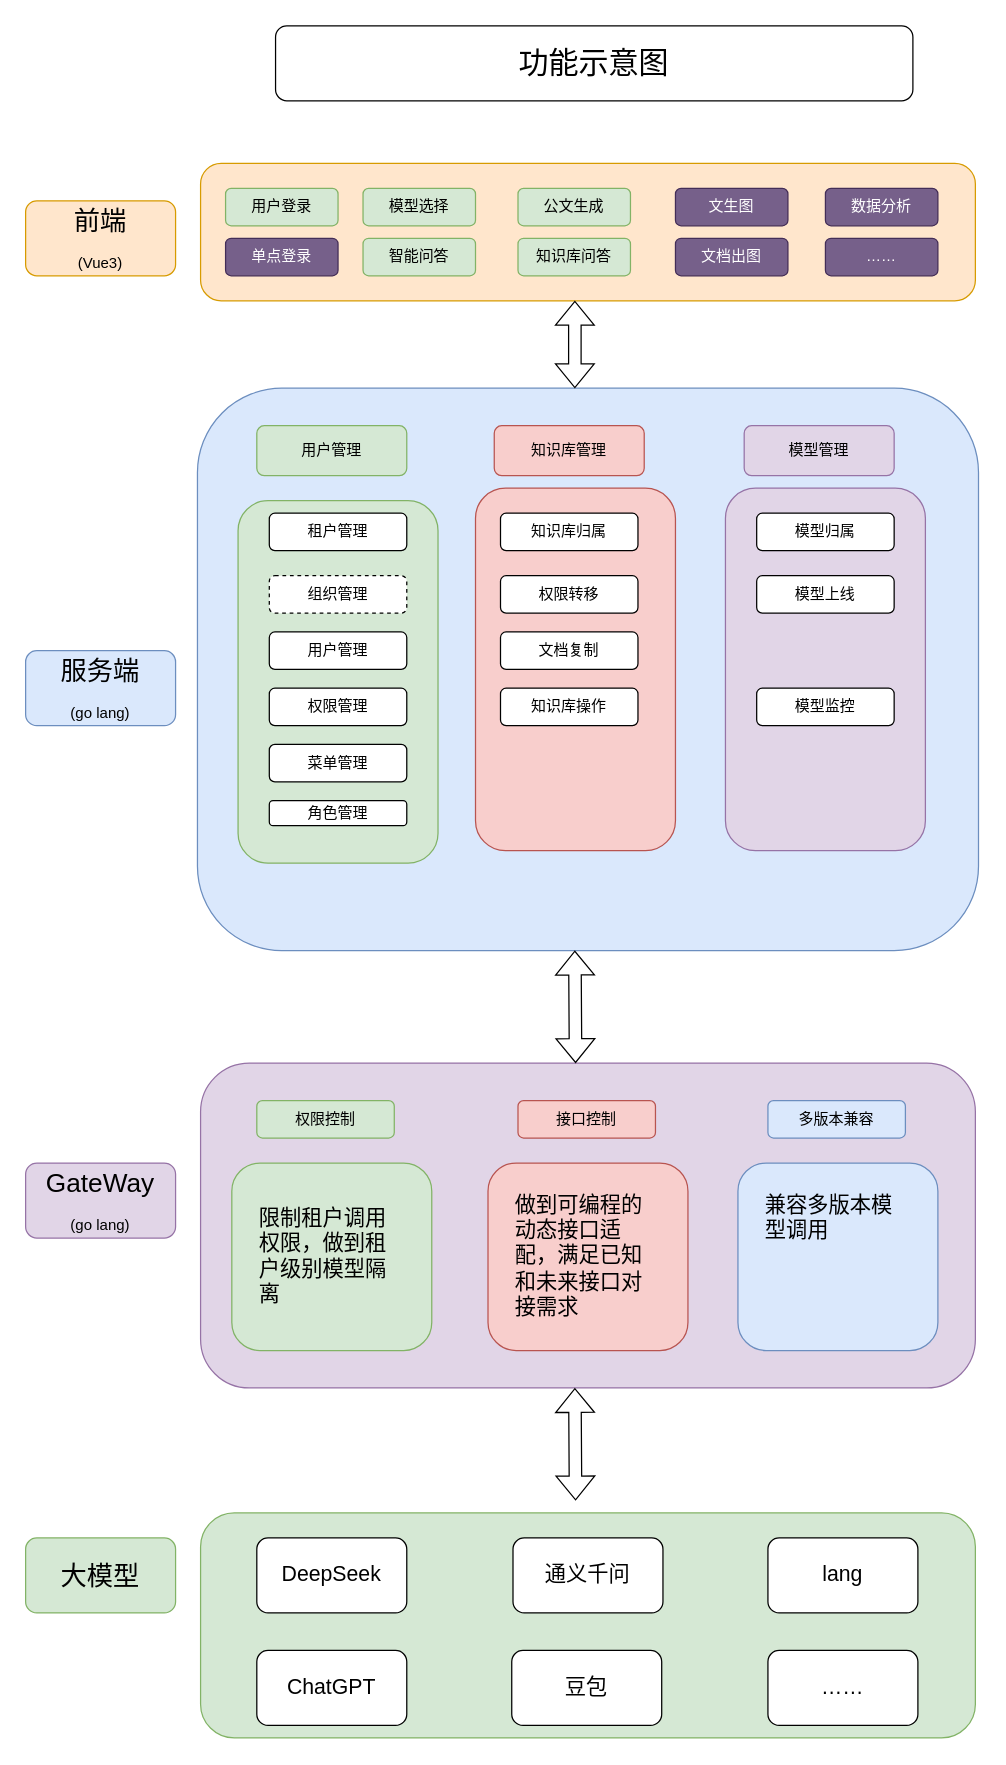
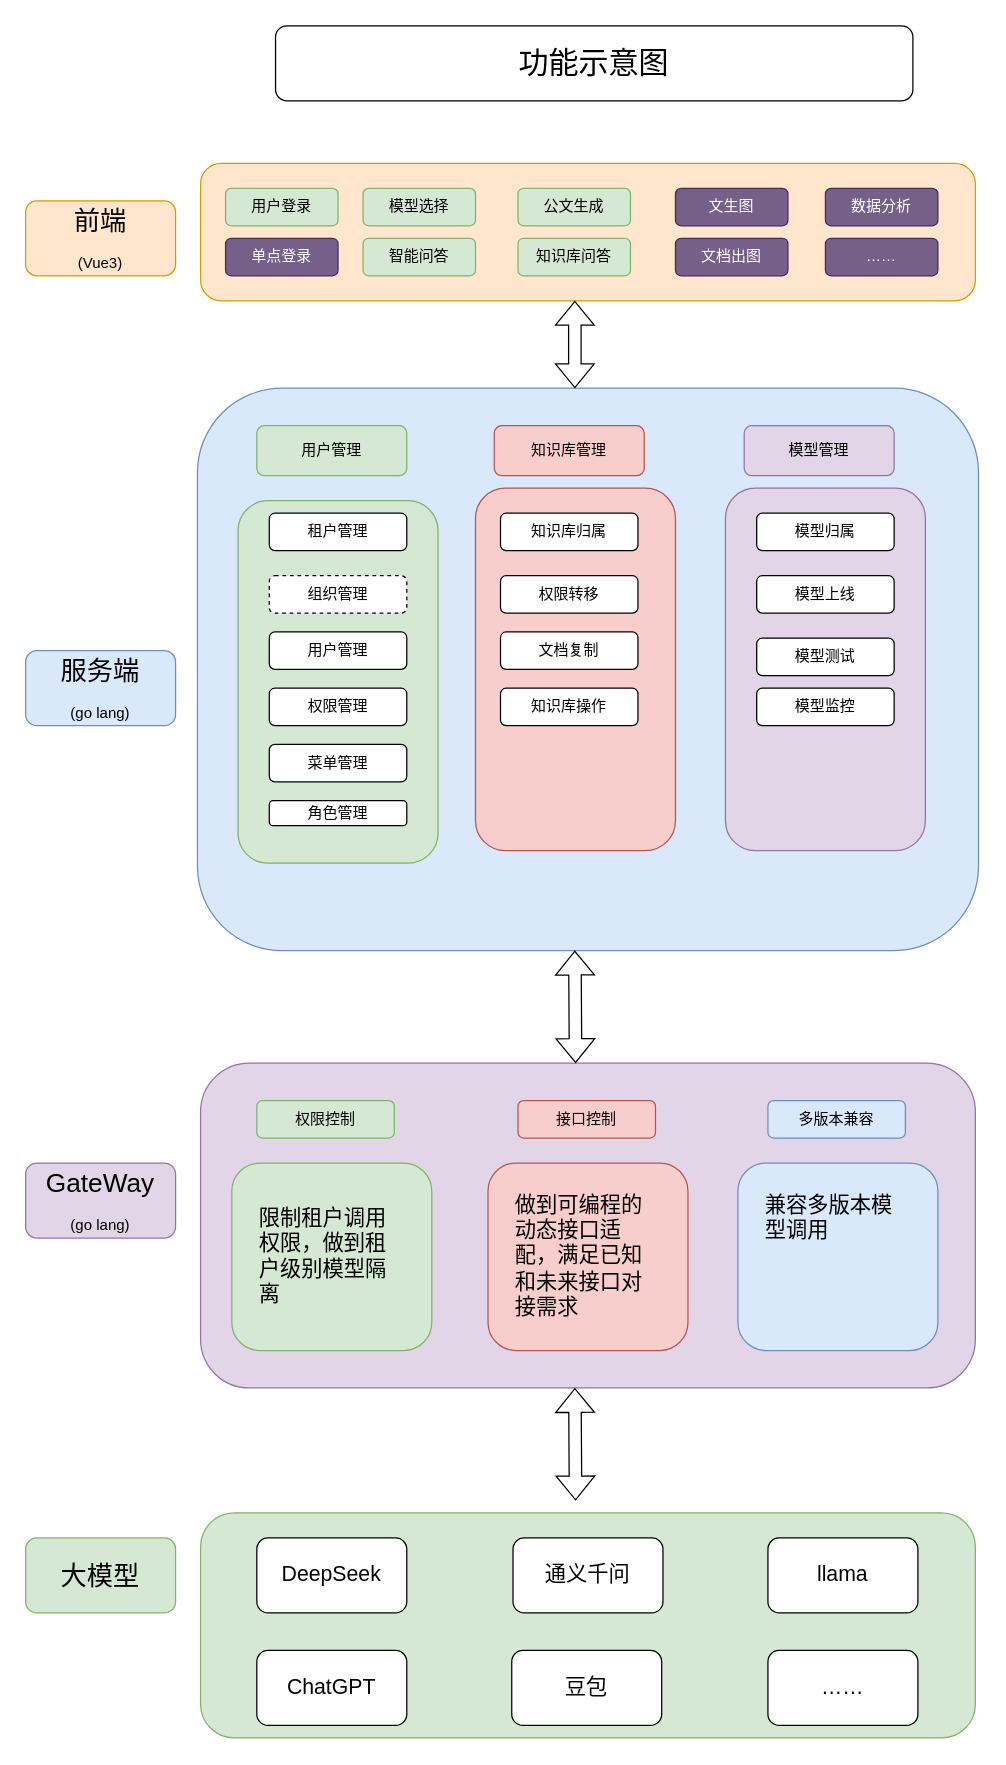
node "模型测试": added
node "lang": label "lang" -> "llama"
